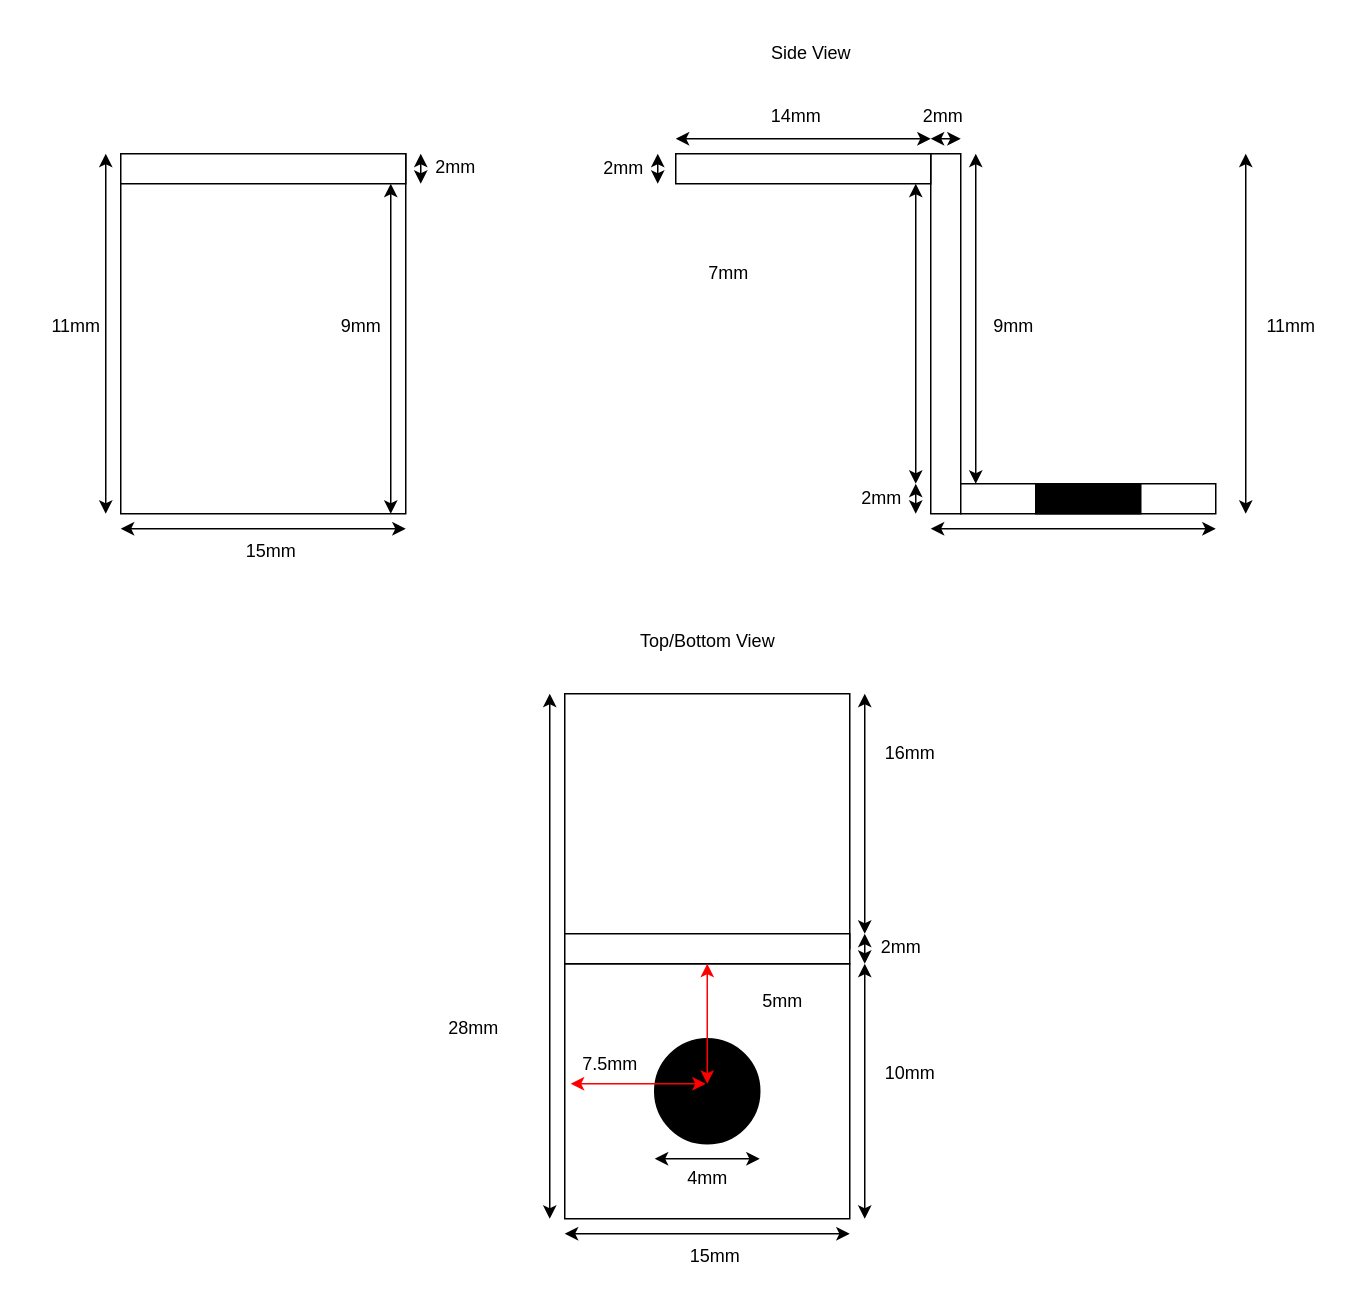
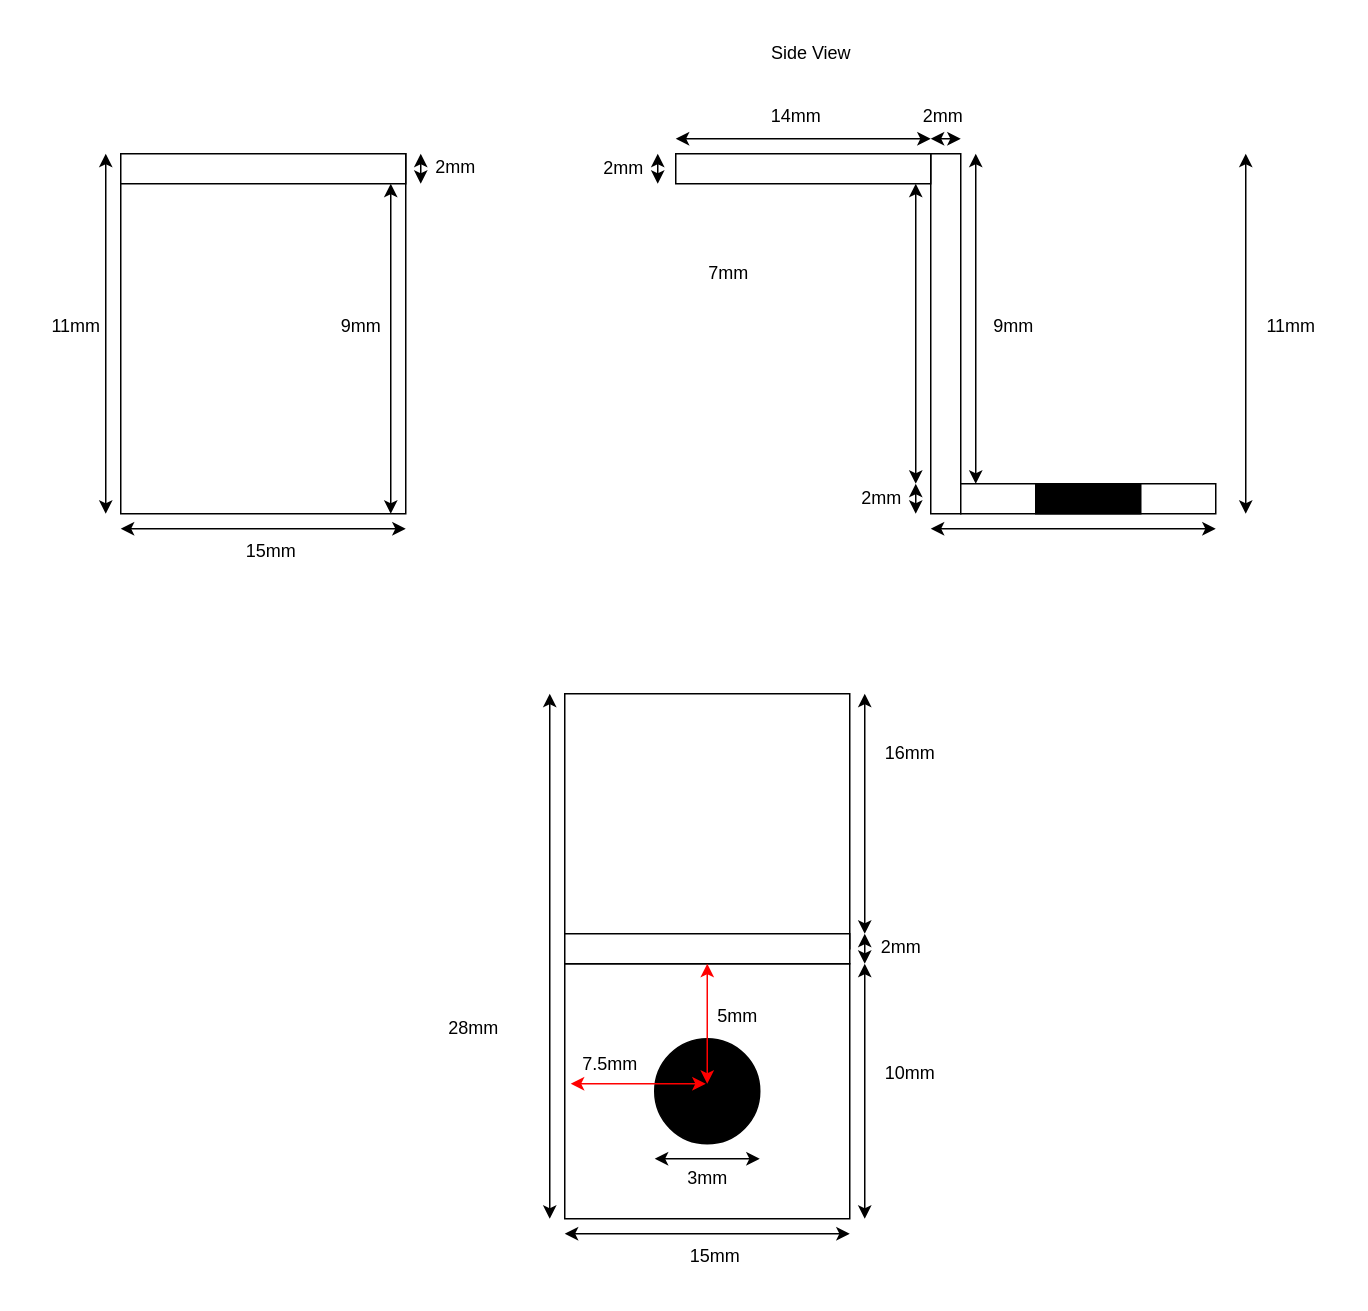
node "Top/Bottom View": removed
node "5mm": moved (782, 1001) -> (737, 1016)
node "4mm": label "4mm" -> "3mm"
